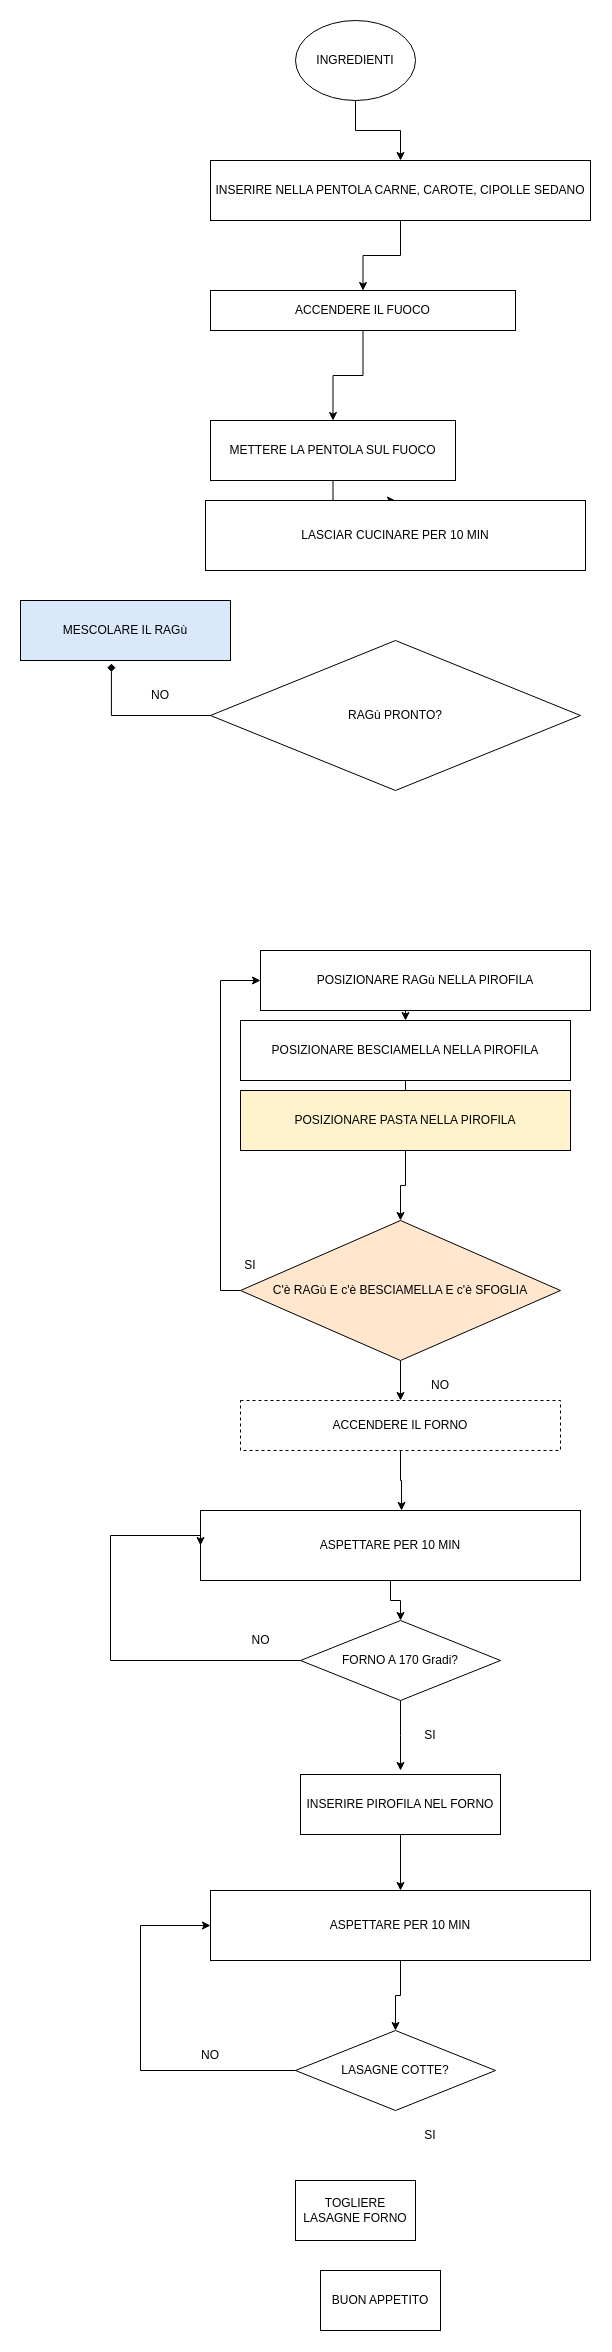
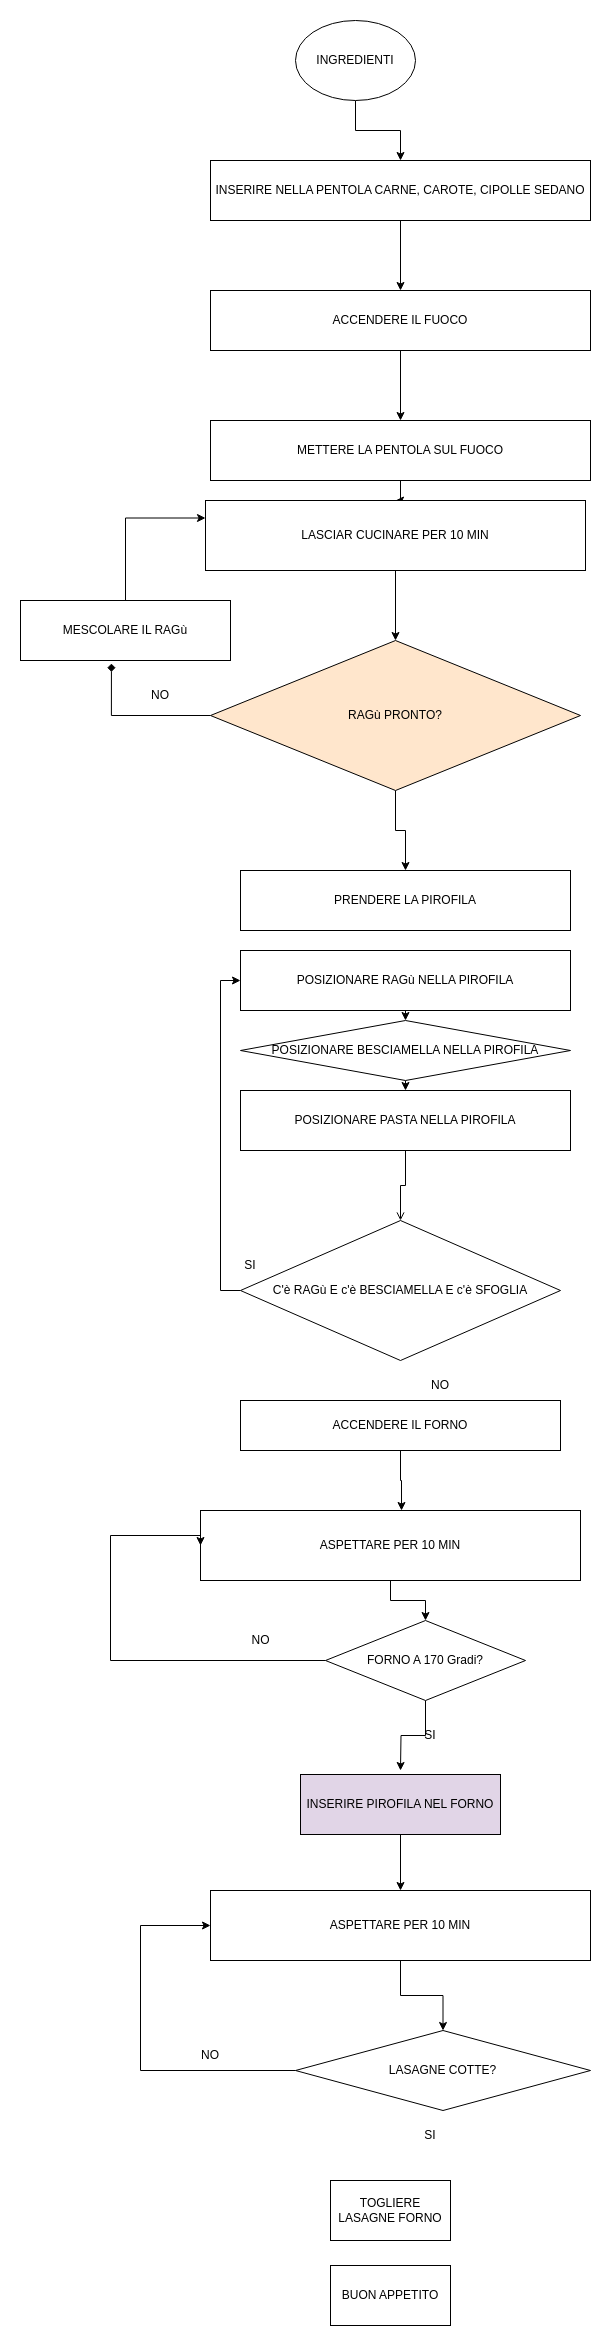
node "ACCENDERE IL FUOCO": size 305x40 -> 380x60
node "METTERE LA PENTOLA SUL FUOCO": size 245x60 -> 380x60
edge "MESCOLARE IL RAGù" -> "LASCIAR CUCINARE PER 10 MIN": added
edge "LASCIAR CUCINARE PER 10 MIN" -> "RAGù PRONTO?": added
node "MESCOLARE IL RAGù": fillcolor #dae8fc -> #ffffff
node "RAGù PRONTO?": fillcolor #ffffff -> #ffe6cc
edge "RAGù PRONTO?" -> "PRENDERE LA PIROFILA": added
node "PRENDERE LA PIROFILA": added
node "POSIZIONARE RAGù NELLA PIROFILA": moved (426, 981) -> (406, 981)
node "POSIZIONARE BESCIAMELLA NELLA PIROFILA": shape rectangle -> diamond
edge "POSIZIONARE BESCIAMELLA NELLA PIROFILA" -- "POSIZIONARE PASTA NELLA PIROFILA": arrowhead none -> classic
node "POSIZIONARE PASTA NELLA PIROFILA": fillcolor #fff2cc -> #ffffff
edge "POSIZIONARE PASTA NELLA PIROFILA" -> "C'è RAGù E c'è BESCIAMELLA E c'è SFOGLIA": arrowhead classic -> open
node "C'è RAGù E c'è BESCIAMELLA E c'è SFOGLIA": fillcolor #ffe6cc -> #ffffff
edge "C'è RAGù E c'è BESCIAMELLA E c'è SFOGLIA" -> "ACCENDERE IL FORNO": removed
node "ACCENDERE IL FORNO": style dashed -> solid
node "FORNO A 170 Gradi?": moved (401, 1661) -> (426, 1661)
node "INSERIRE PIROFILA NEL FORNO": fillcolor #ffffff -> #e1d5e7
node "LASAGNE COTTE?": size 200x80 -> 295x80
node "TOGLIERE LASAGNE FORNO": moved (356, 2211) -> (391, 2211)
node "BUON APPETITO": moved (381, 2301) -> (391, 2296)
